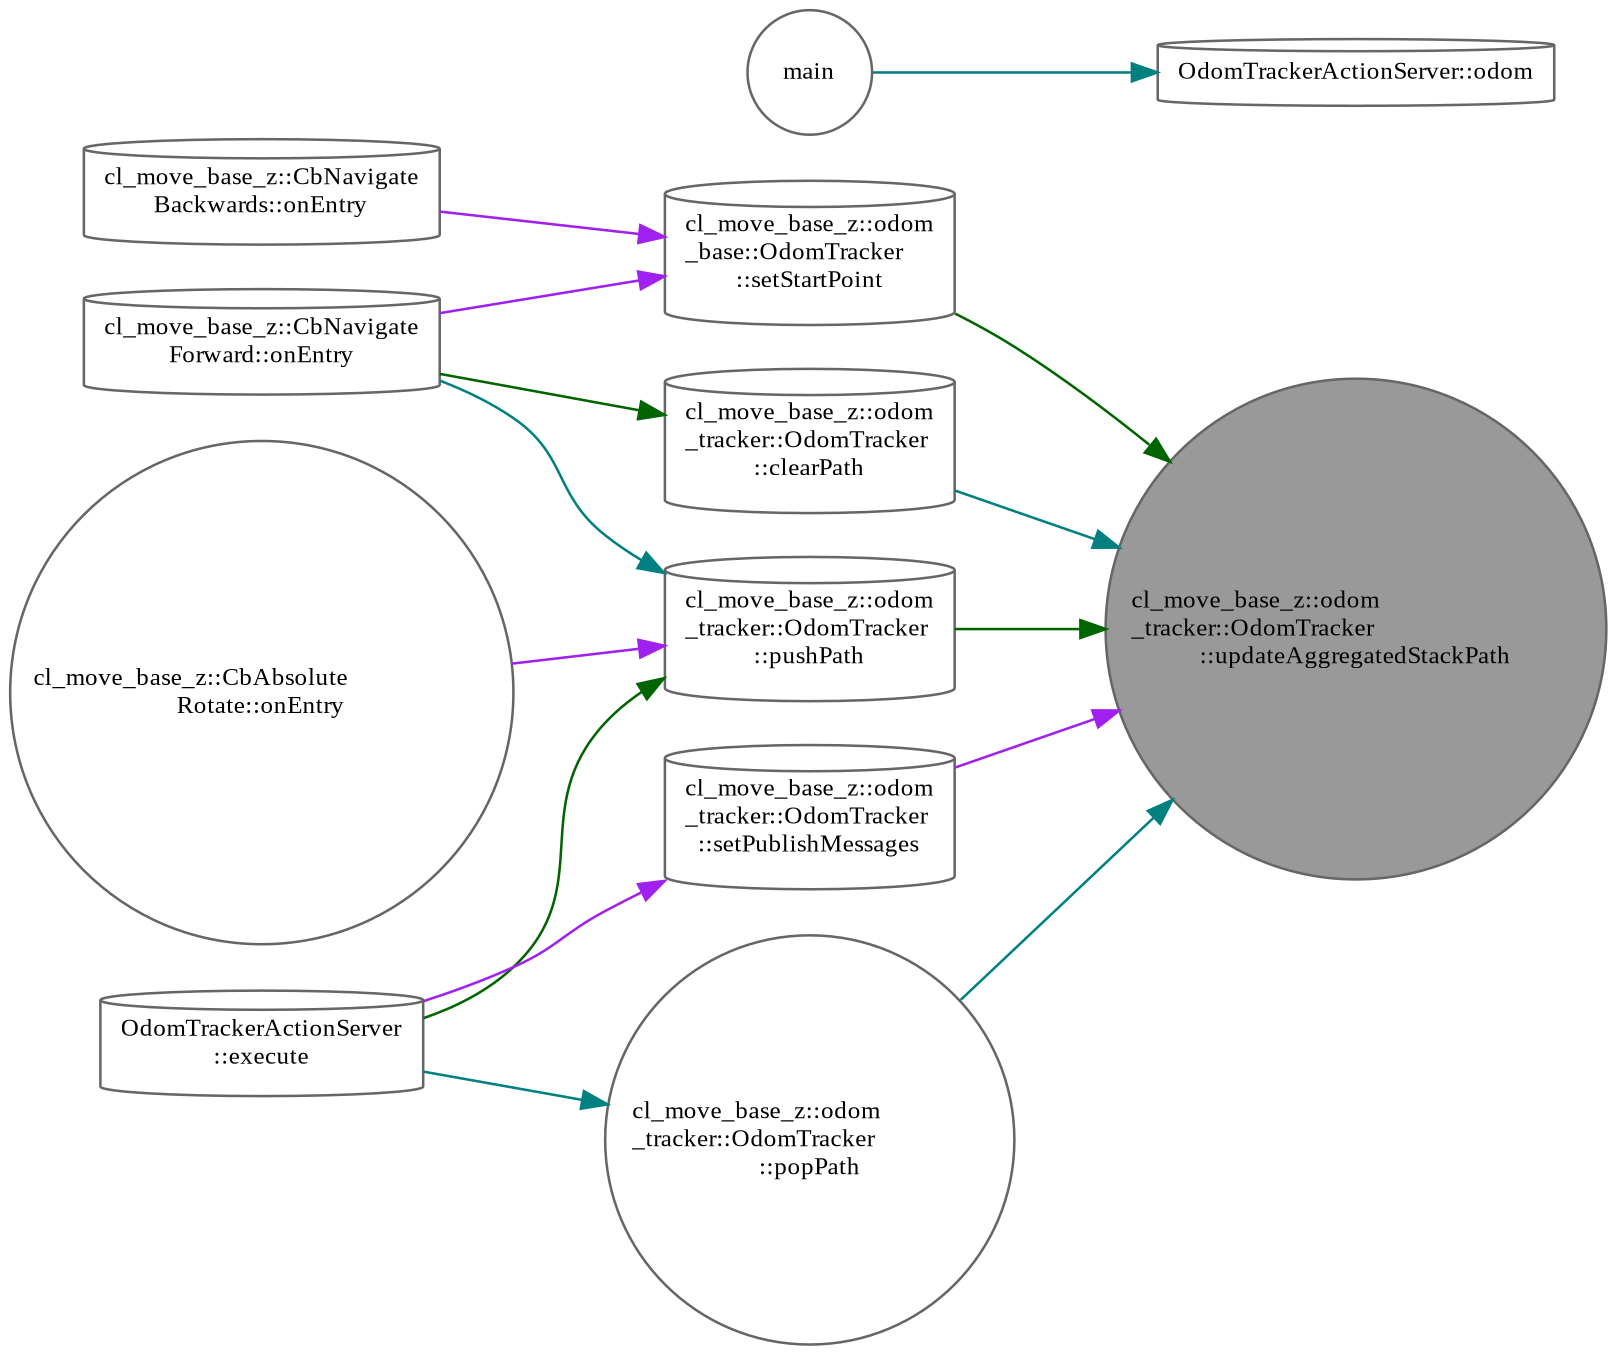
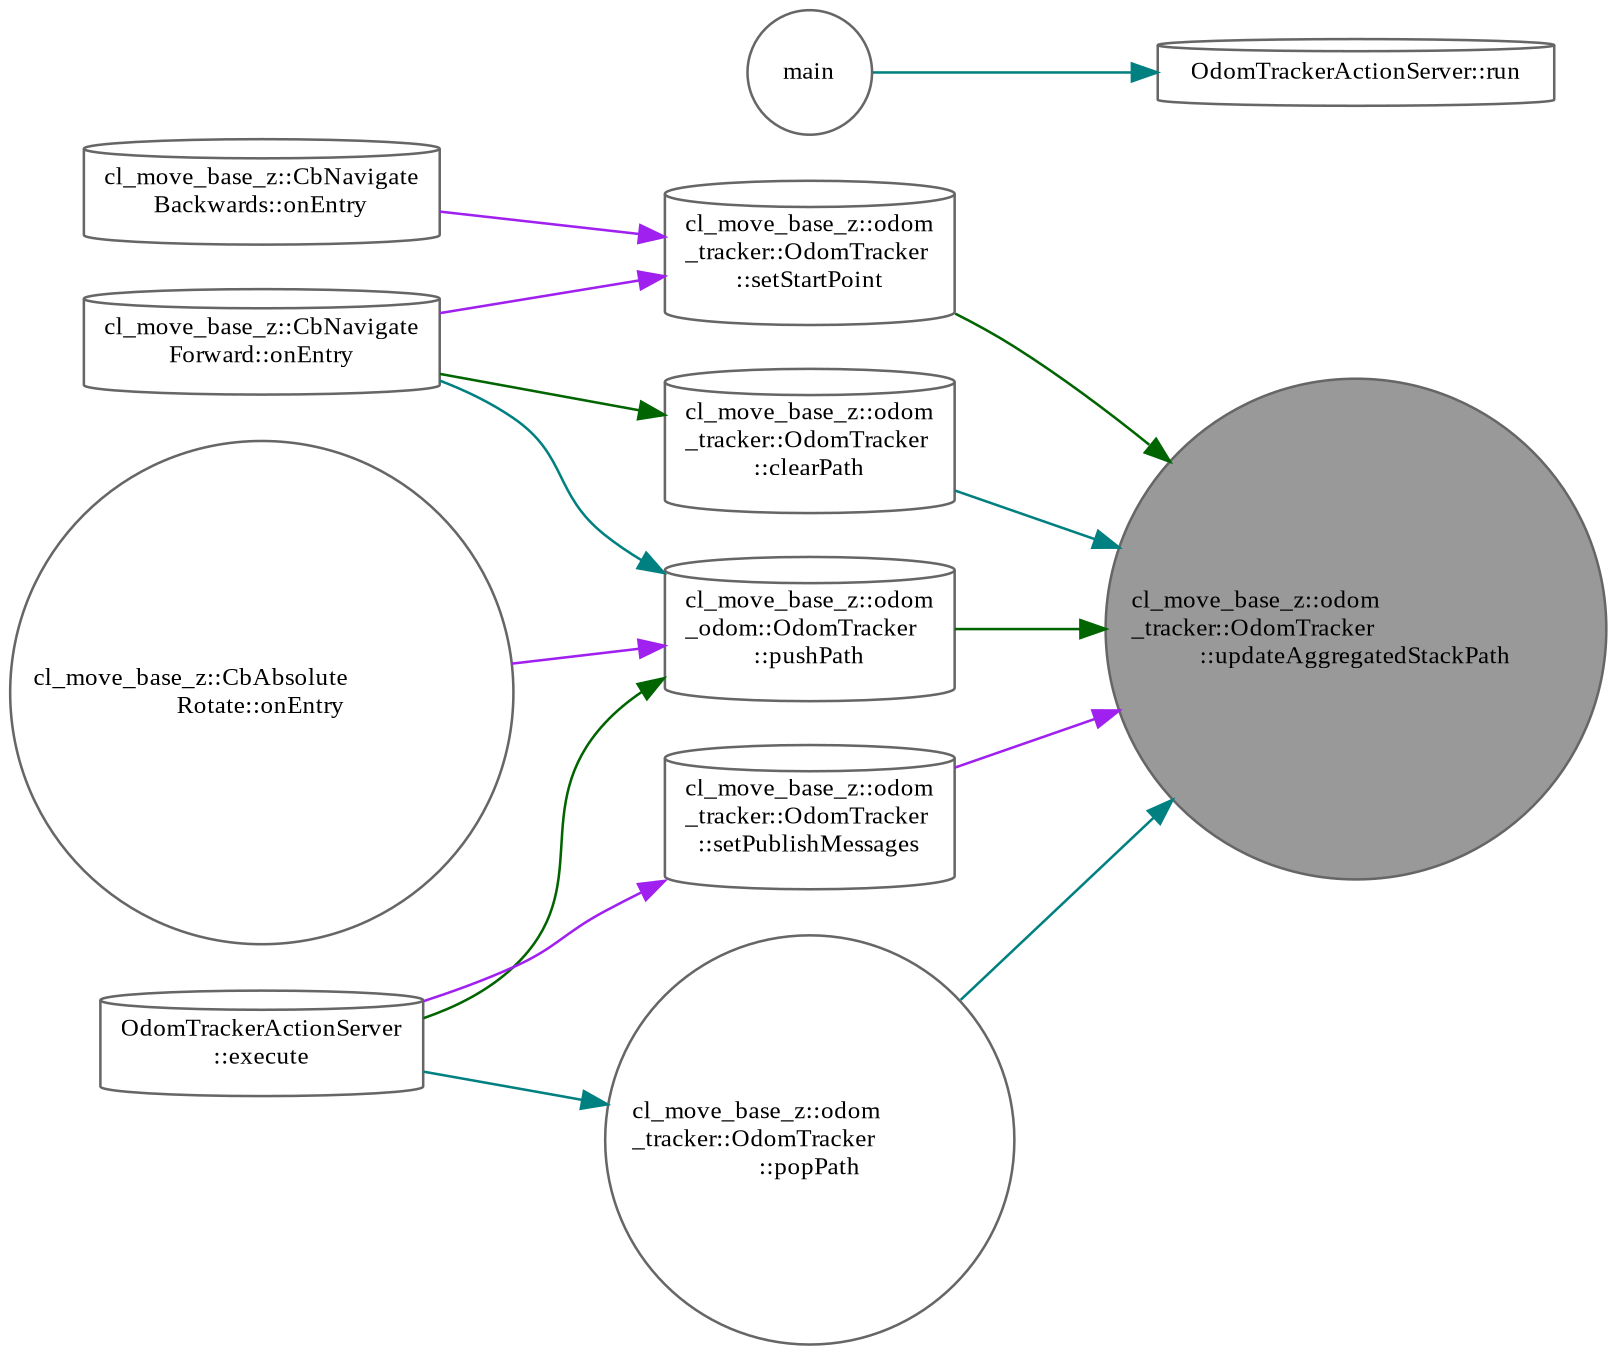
node "OdomTrackerActionServer::odom": label "OdomTrackerActionServer::odom" -> "OdomTrackerActionServer::run"
node "cl_move_base_z::odom _base::OdomTracker ::setStartPoint": label "cl_move_base_z::odom _base::OdomTracker ::setStartPoint" -> "cl_move_base_z::odom _tracker::OdomTracker ::setStartPoint"
node "cl_move_base_z::odom _tracker::OdomTracker ::pushPath": label "cl_move_base_z::odom _tracker::OdomTracker ::pushPath" -> "cl_move_base_z::odom _odom::OdomTracker ::pushPath"
